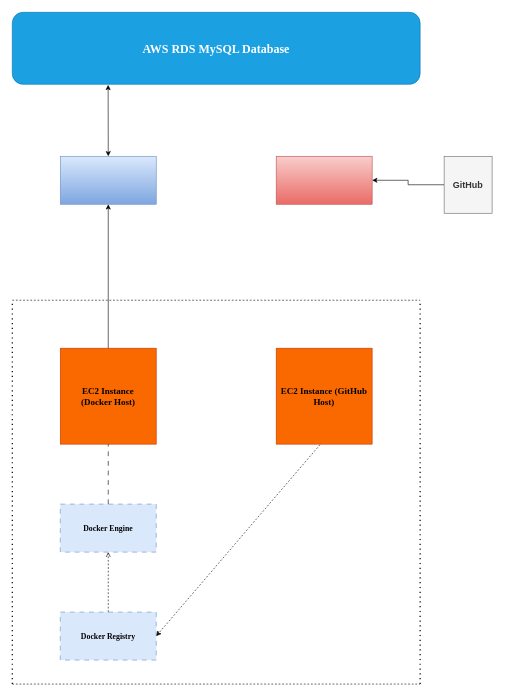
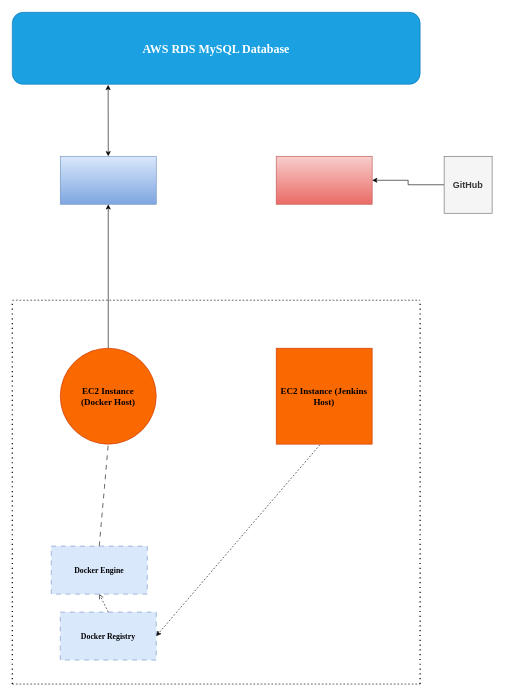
node "EC2 Instance (Docker Host)": shape rectangle -> ellipse
node "EC2 Instance (GitHub Host)": label "EC2 Instance (GitHub Host)" -> "EC2 Instance (Jenkins Host)"
node "Docker Engine": moved (108, 528) -> (99, 570)
